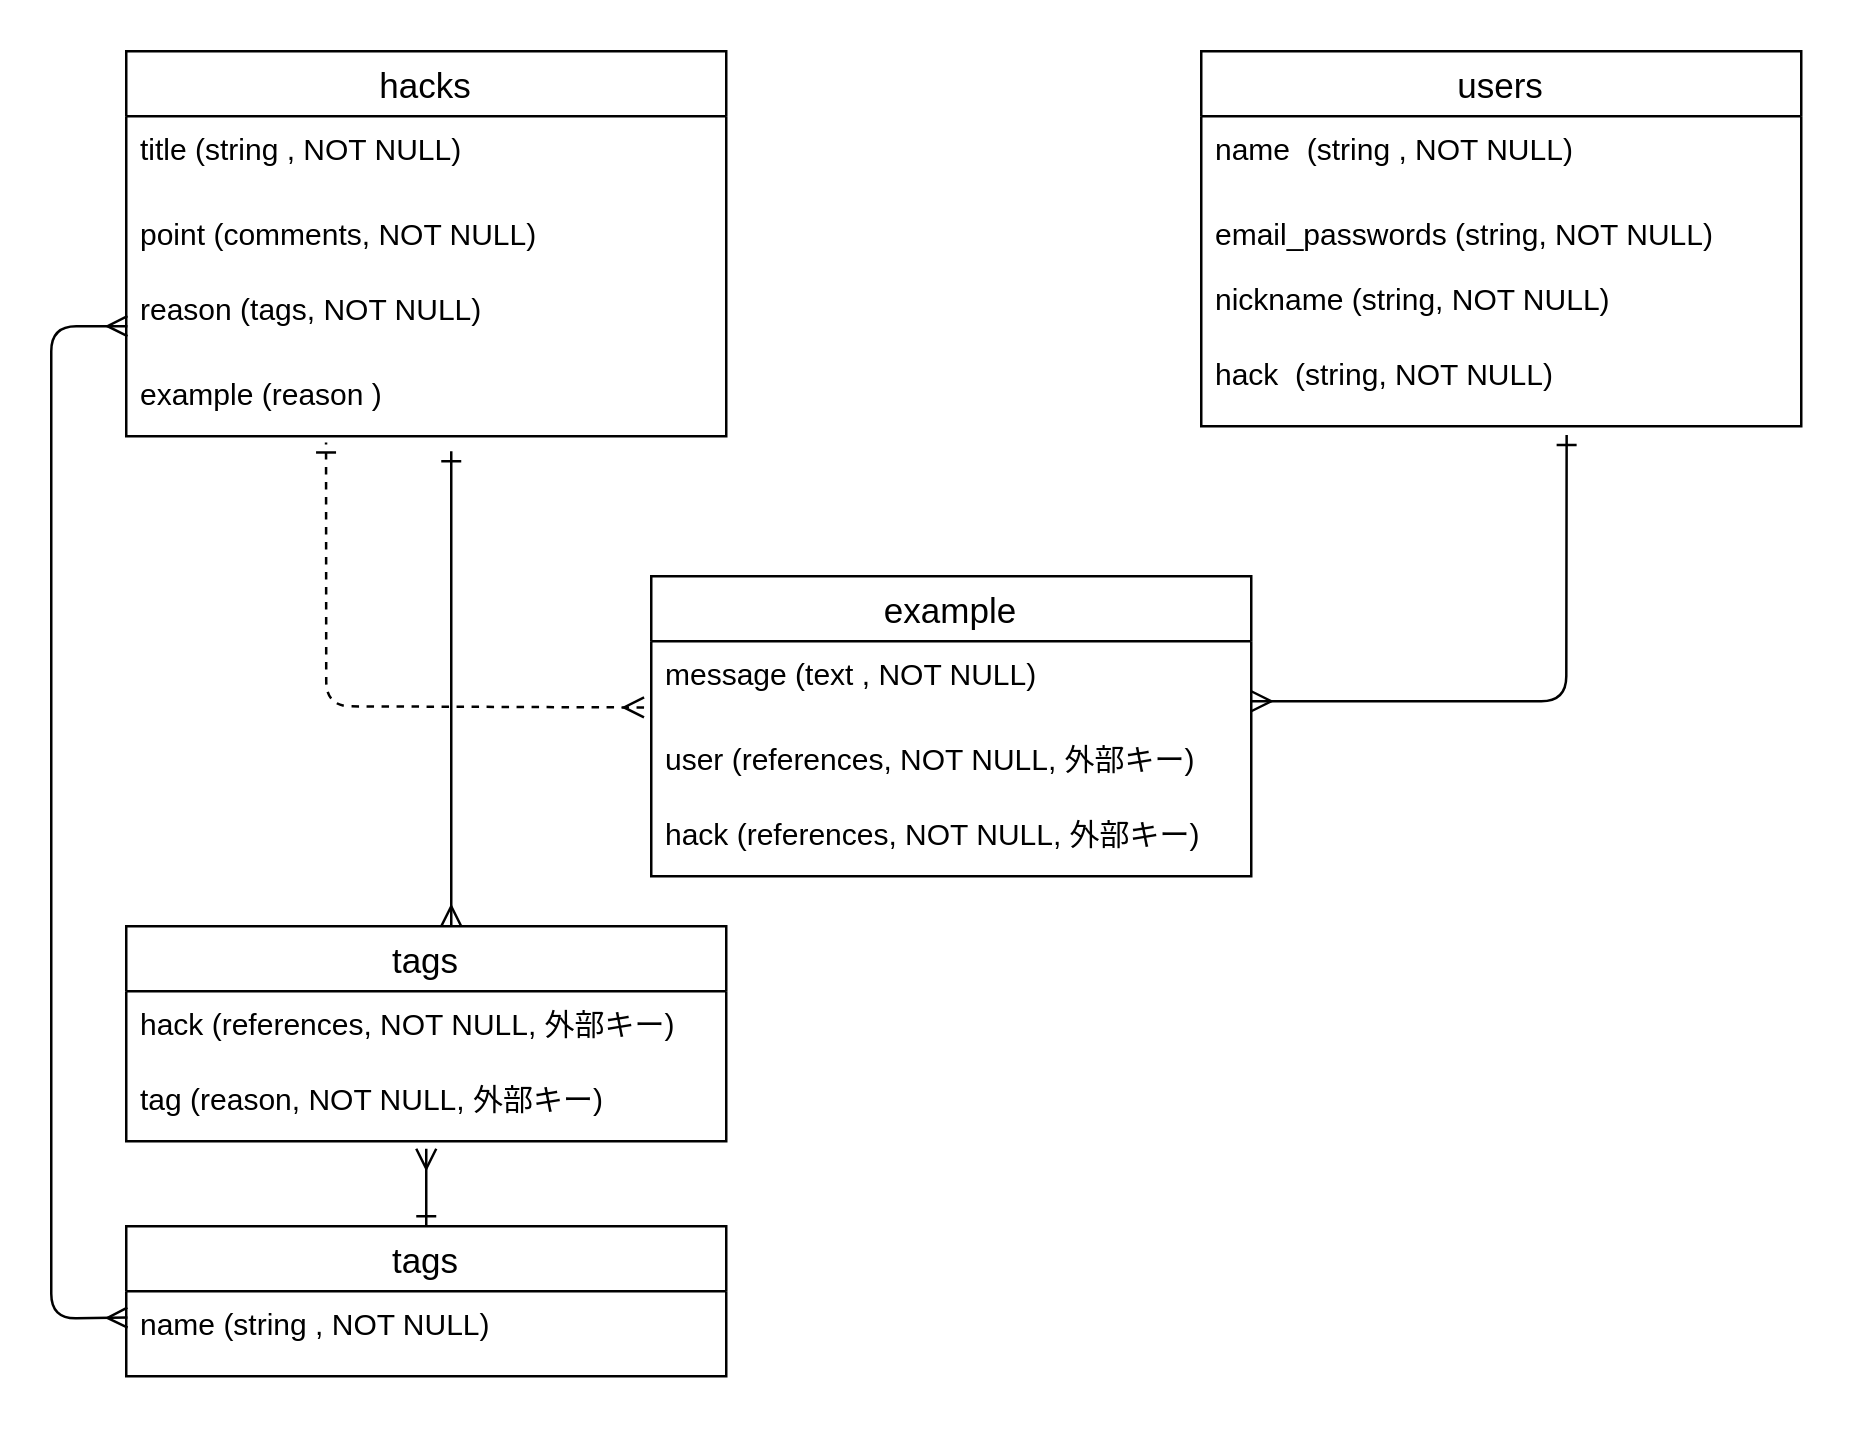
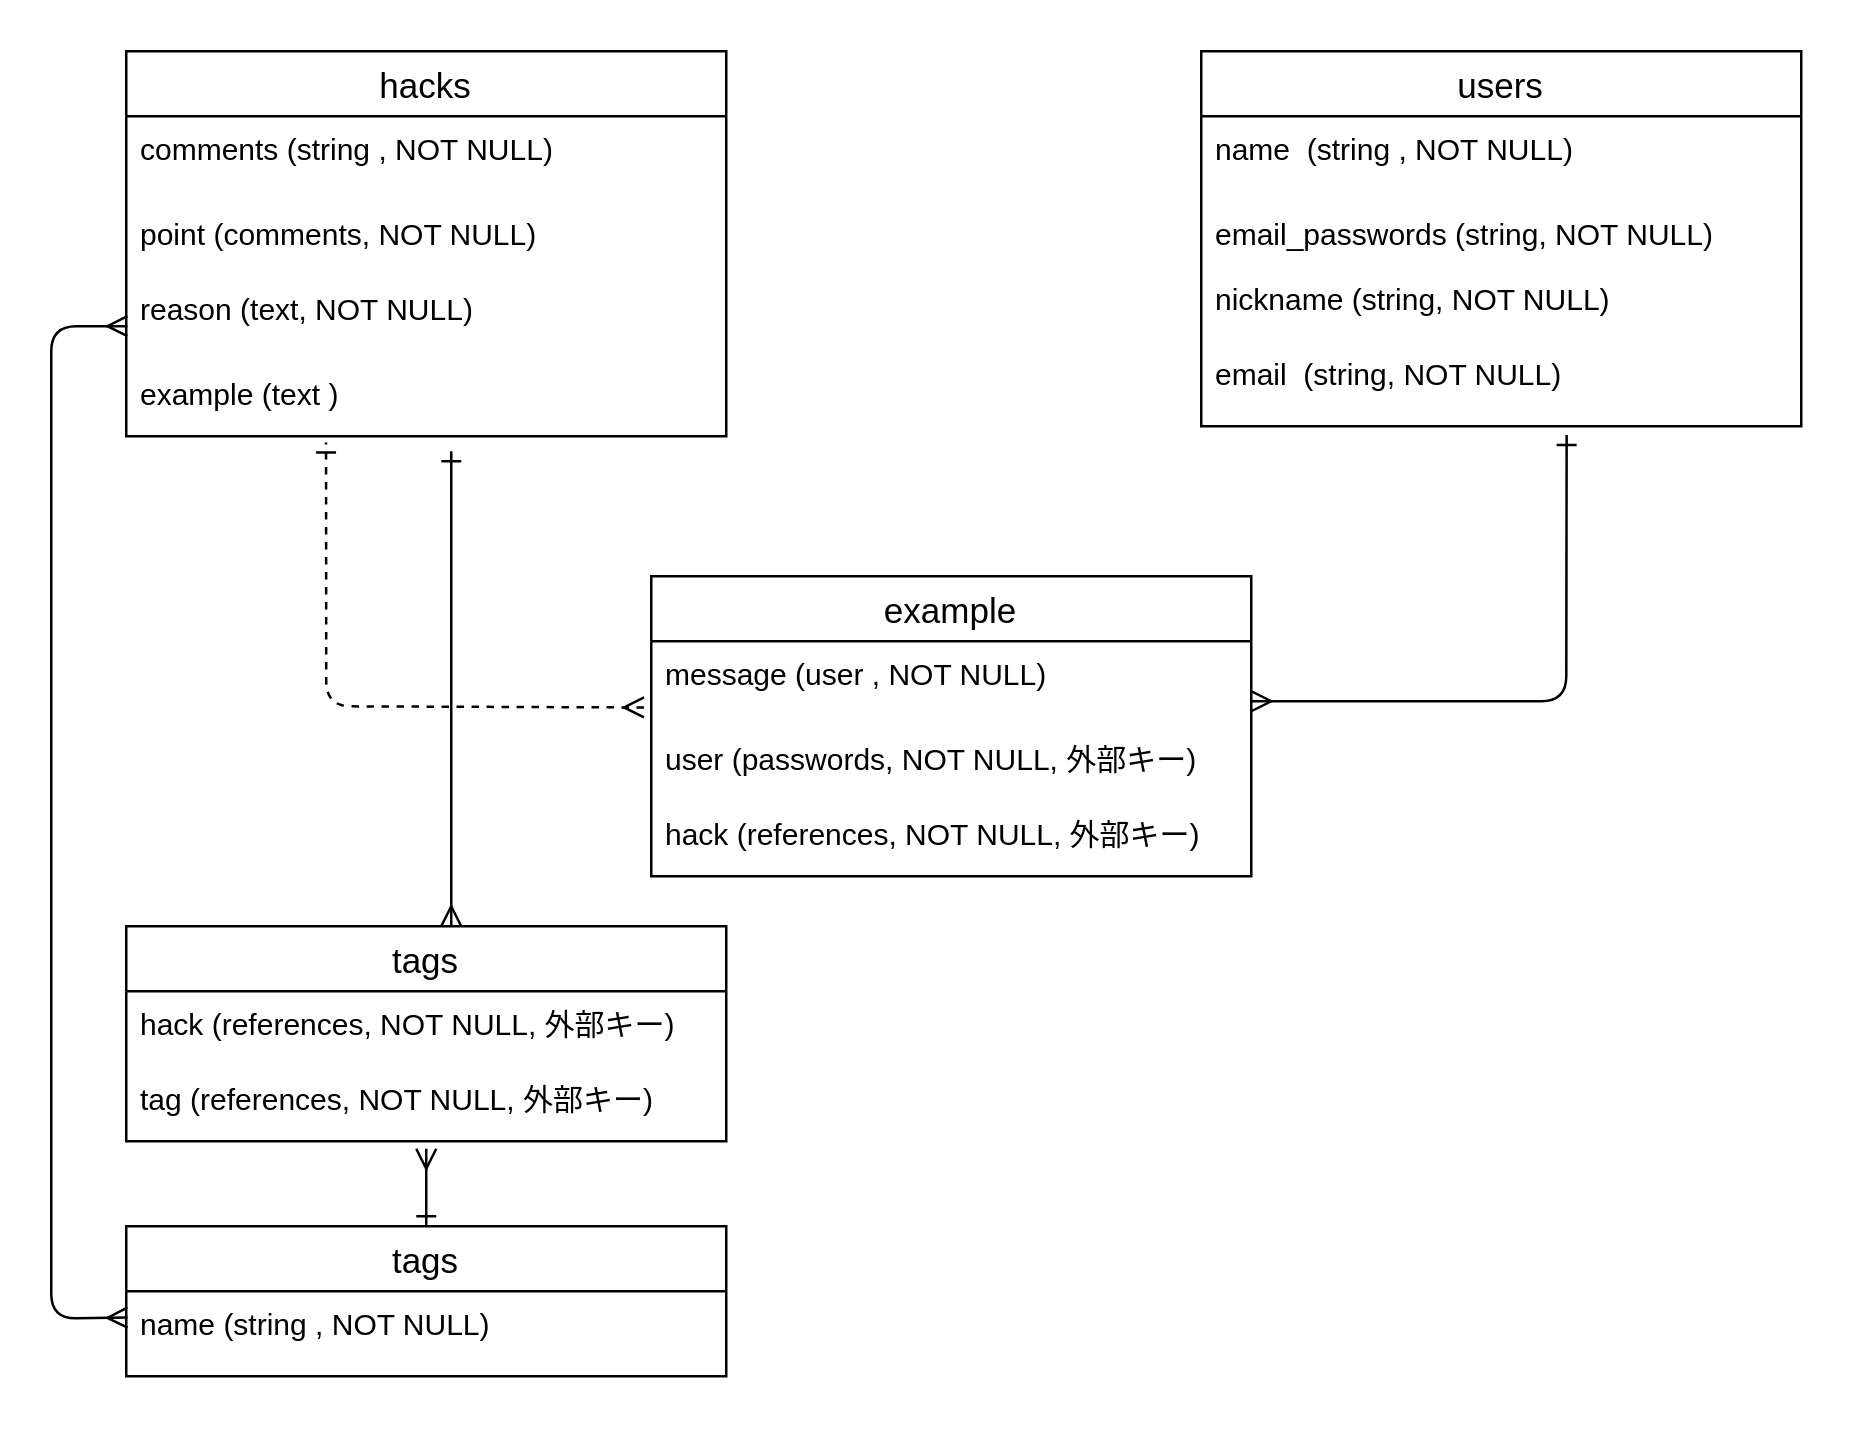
node "title (string , NOT NULL)": label "title (string , NOT NULL)" -> "comments (string , NOT NULL)"
node "reason (tags, NOT NULL)": label "reason (tags, NOT NULL)" -> "reason (text, NOT NULL)"
node "hack (string, NOT NULL)": label "hack (string, NOT NULL)" -> "email (string, NOT NULL)"
node "example (reason )": label "example (reason )" -> "example (text )"
node "message (text , NOT NULL)": label "message (text , NOT NULL)" -> "message (user , NOT NULL)"
node "user (references, NOT NULL, 外部キー)": label "user (references, NOT NULL, 外部キー)" -> "user (passwords, NOT NULL, 外部キー)"
node "tag (reason, NOT NULL, 外部キー)": label "tag (reason, NOT NULL, 外部キー)" -> "tag (references, NOT NULL, 外部キー)"
